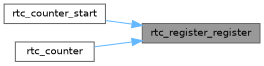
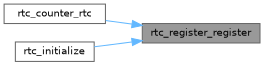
node "rtc_counter_start": label "rtc_counter_start" -> "rtc_counter_rtc"
node "rtc_counter": label "rtc_counter" -> "rtc_initialize"
